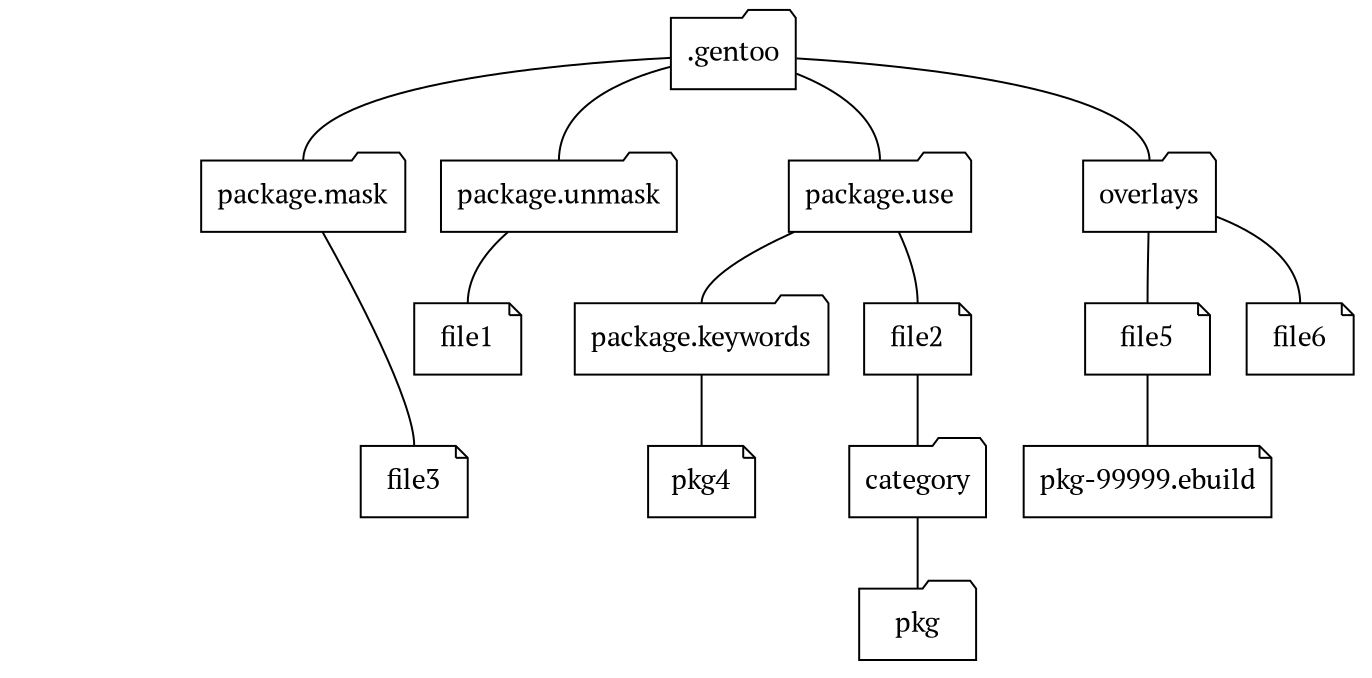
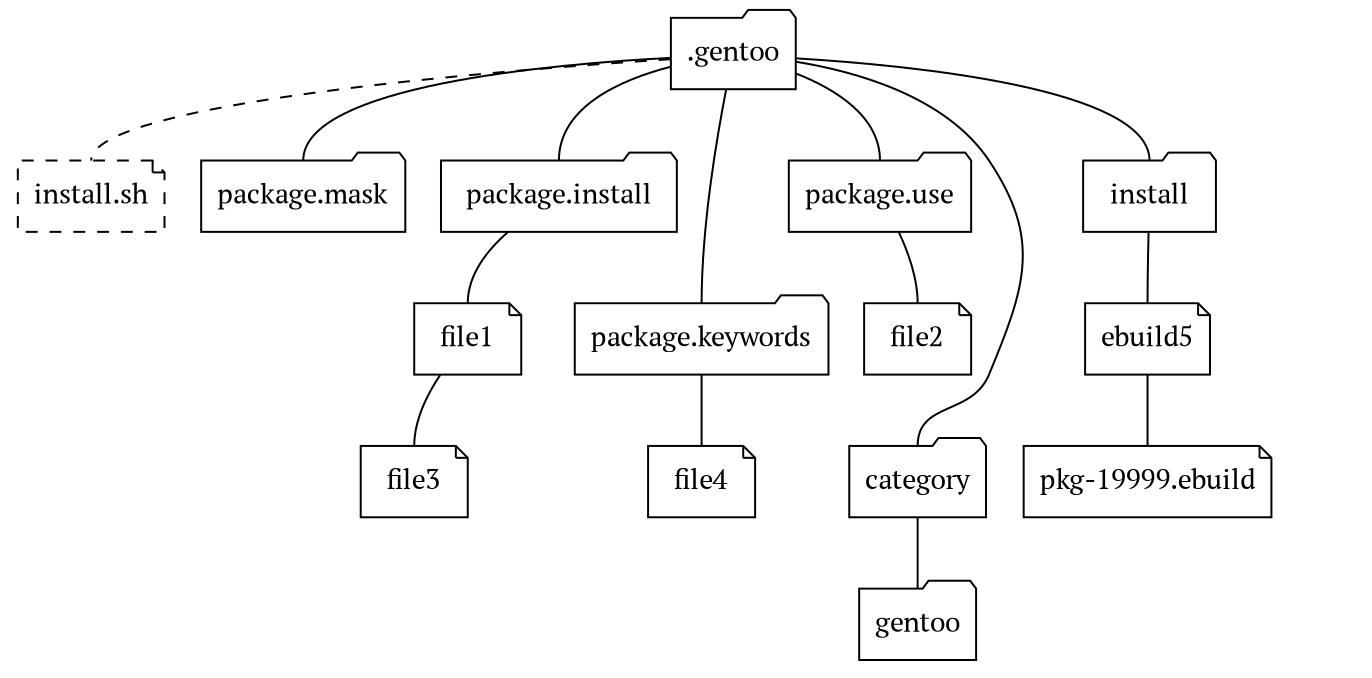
node "install.sh": added
node "package.unmask": label "package.unmask" -> "package.install"
node "overlays": label "overlays" -> "install"
edge "package.use" -- "package.keywords": now ".gentoo" -- "package.keywords"
edge "package.mask" -- "file3": now "file1" -- "file3"
node "file5": label "file5" -> "ebuild5"
node "file6": removed
edge "file2" -- "category": now ".gentoo" -- "category"
node "pkg4": label "pkg4" -> "file4"
node "pkg-99999.ebuild": label "pkg-99999.ebuild" -> "pkg-19999.ebuild"
node "pkg": label "pkg" -> "gentoo"
